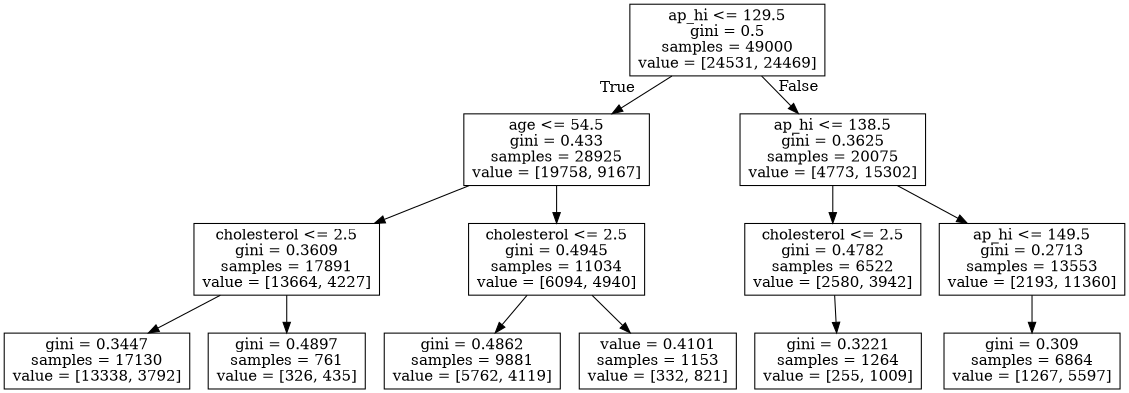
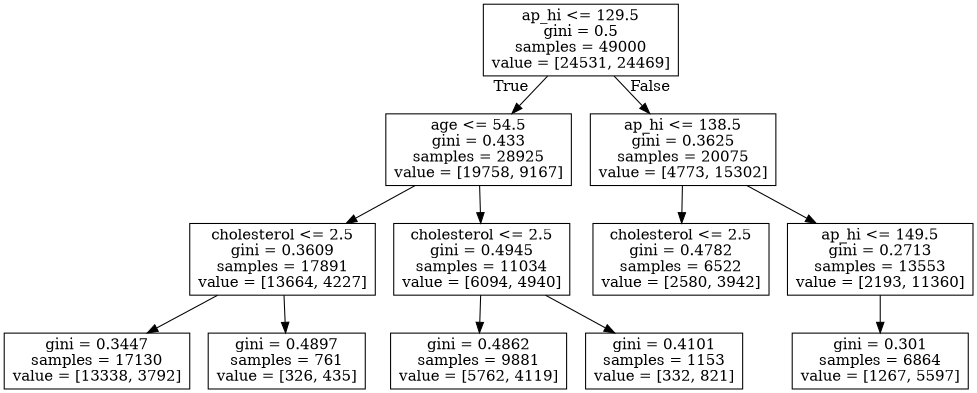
node "value = 0.4101 samples = 1153 value = [332, 821]": label "value = 0.4101 samples = 1153 value = [332, 821]" -> "gini = 0.4101 samples = 1153 value = [332, 821]"
node "gini = 0.3221 samples = 1264 value = [255, 1009]": removed
node "gini = 0.309 samples = 6864 value = [1267, 5597]": label "gini = 0.309 samples = 6864 value = [1267, 5597]" -> "gini = 0.301 samples = 6864 value = [1267, 5597]"
